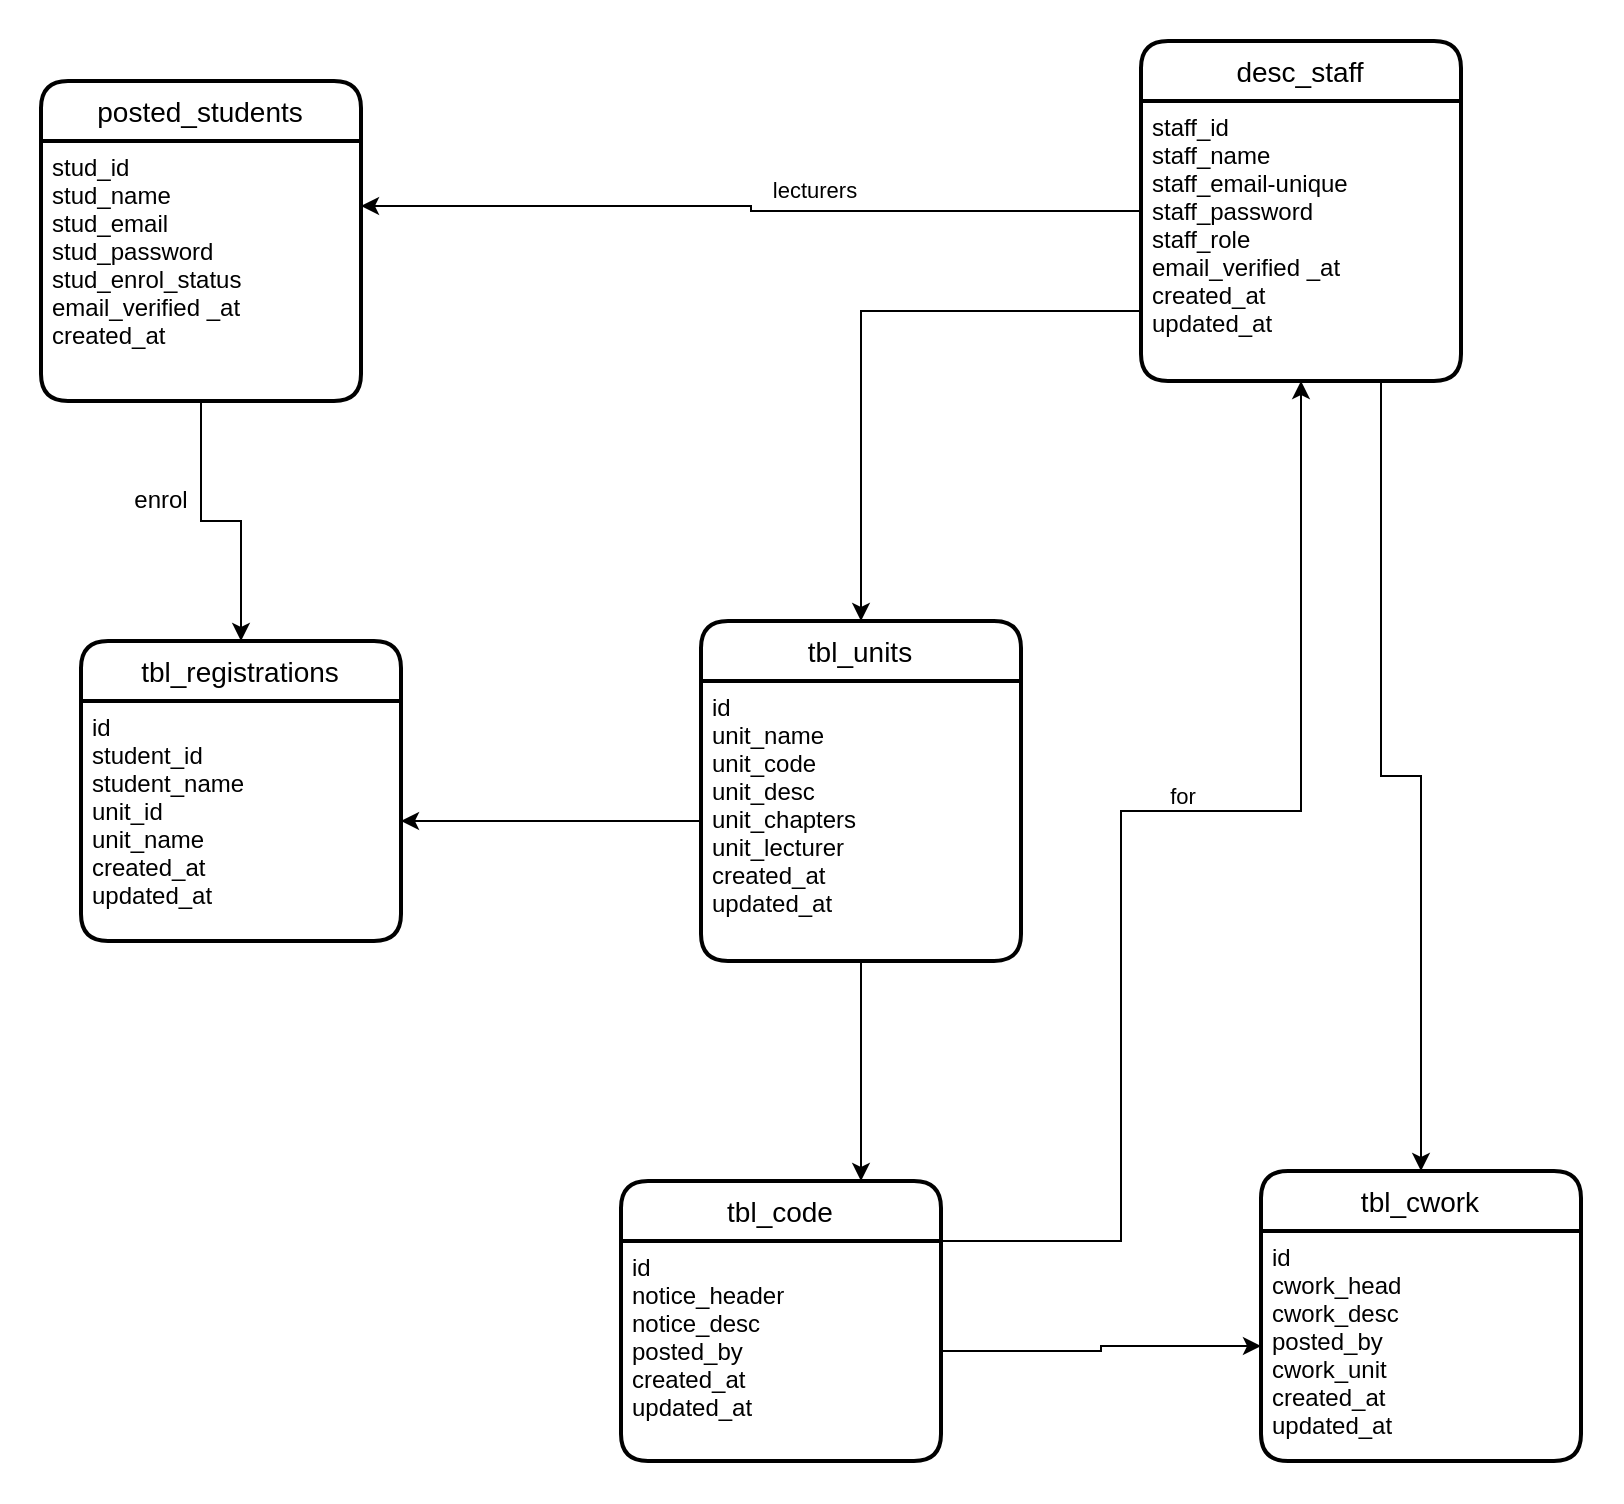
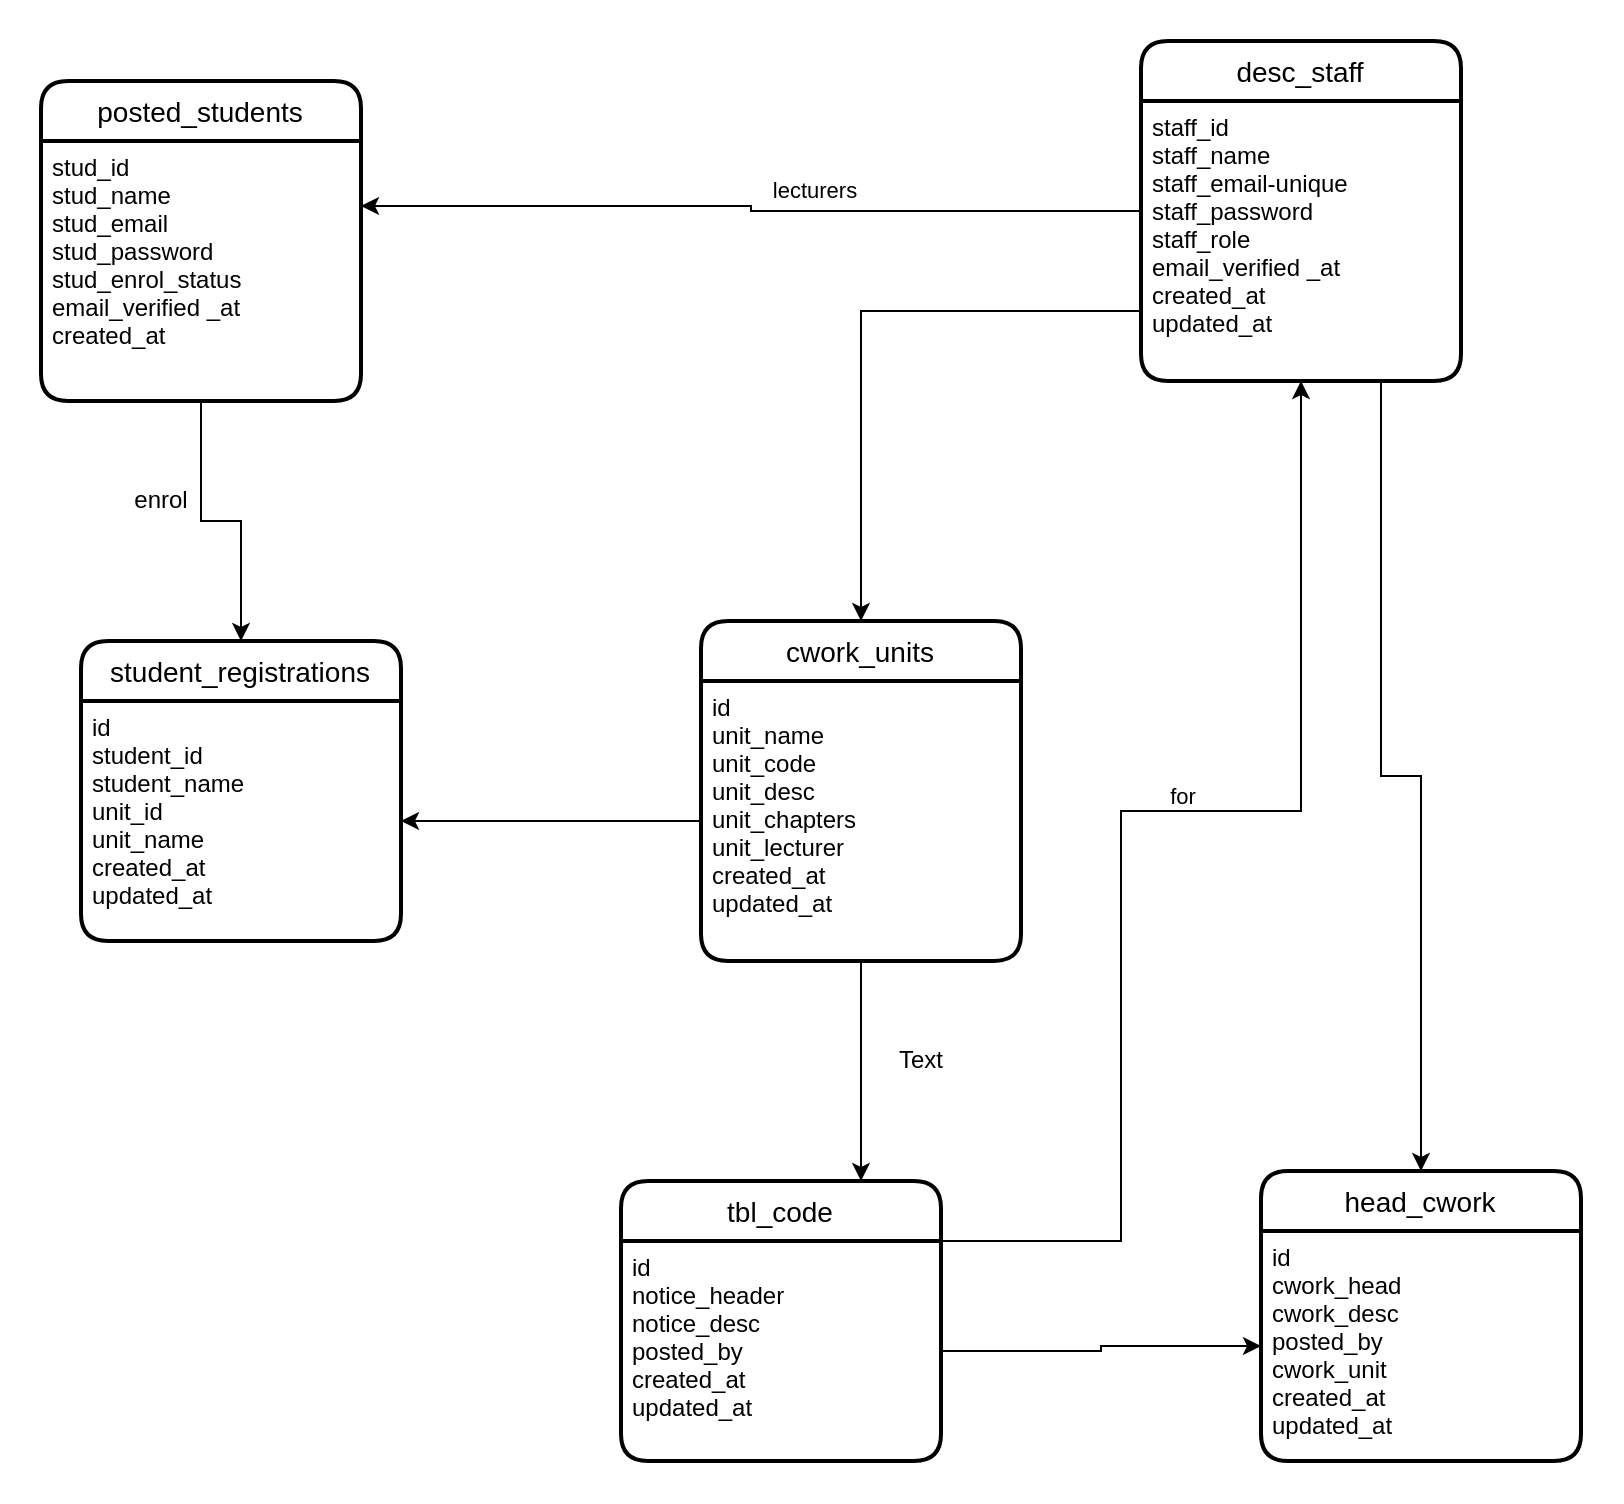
node "tbl_units": label "tbl_units" -> "cwork_units"
node "tbl_registrations": label "tbl_registrations" -> "student_registrations"
node "Text": added
node "tbl_cwork": label "tbl_cwork" -> "head_cwork"
